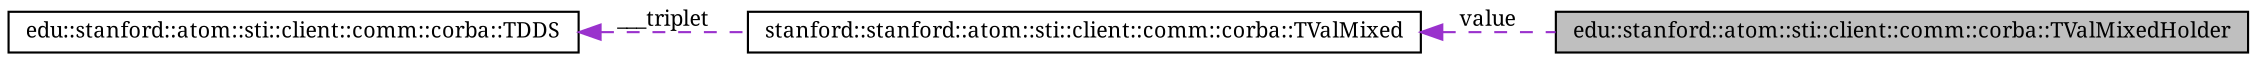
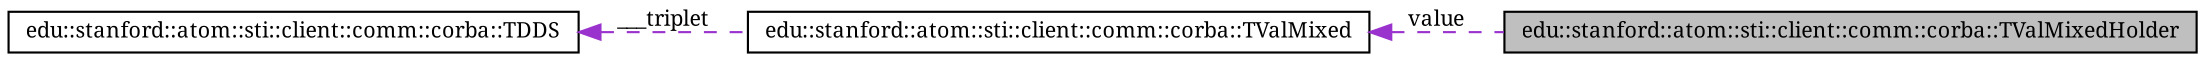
node "stanford::stanford::atom::sti::client::comm::corba::TValMixed": label "stanford::stanford::atom::sti::client::comm::corba::TValMixed" -> "edu::stanford::atom::sti::client::comm::corba::TValMixed"
